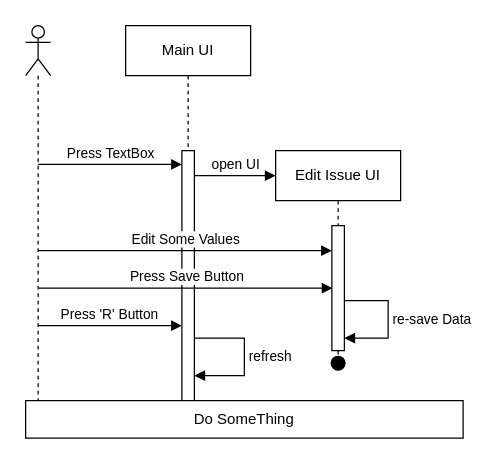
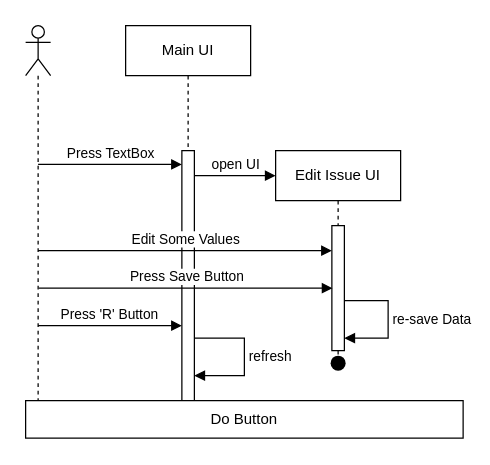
node "Do SomeThing": label "Do SomeThing" -> "Do Button"
